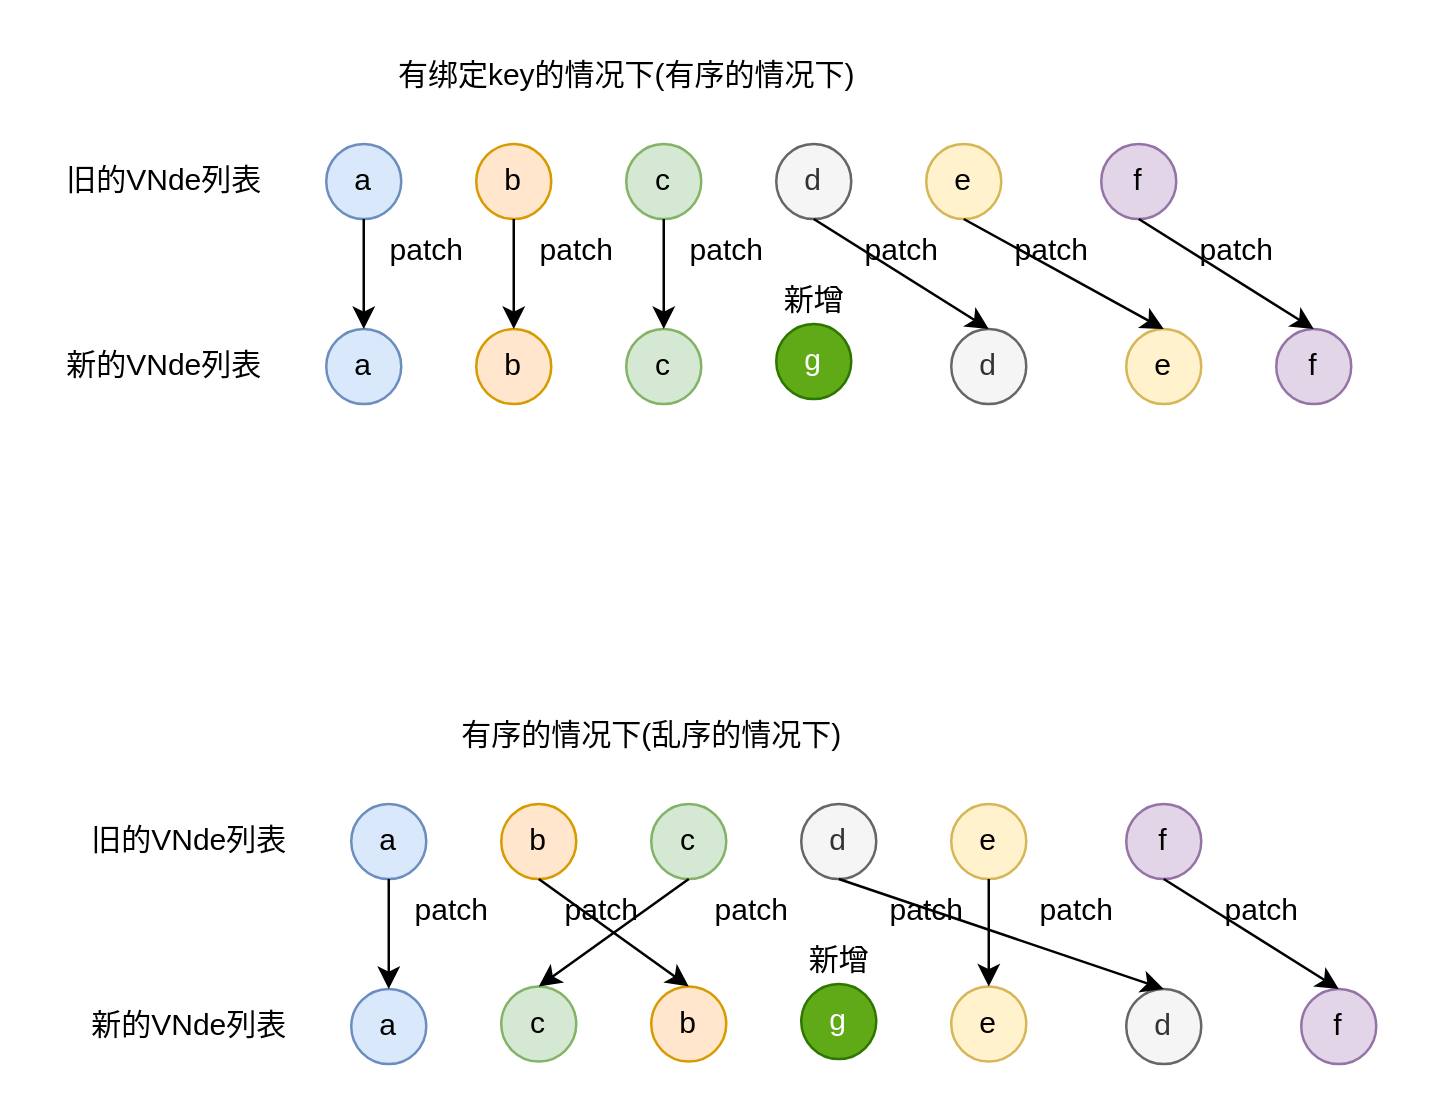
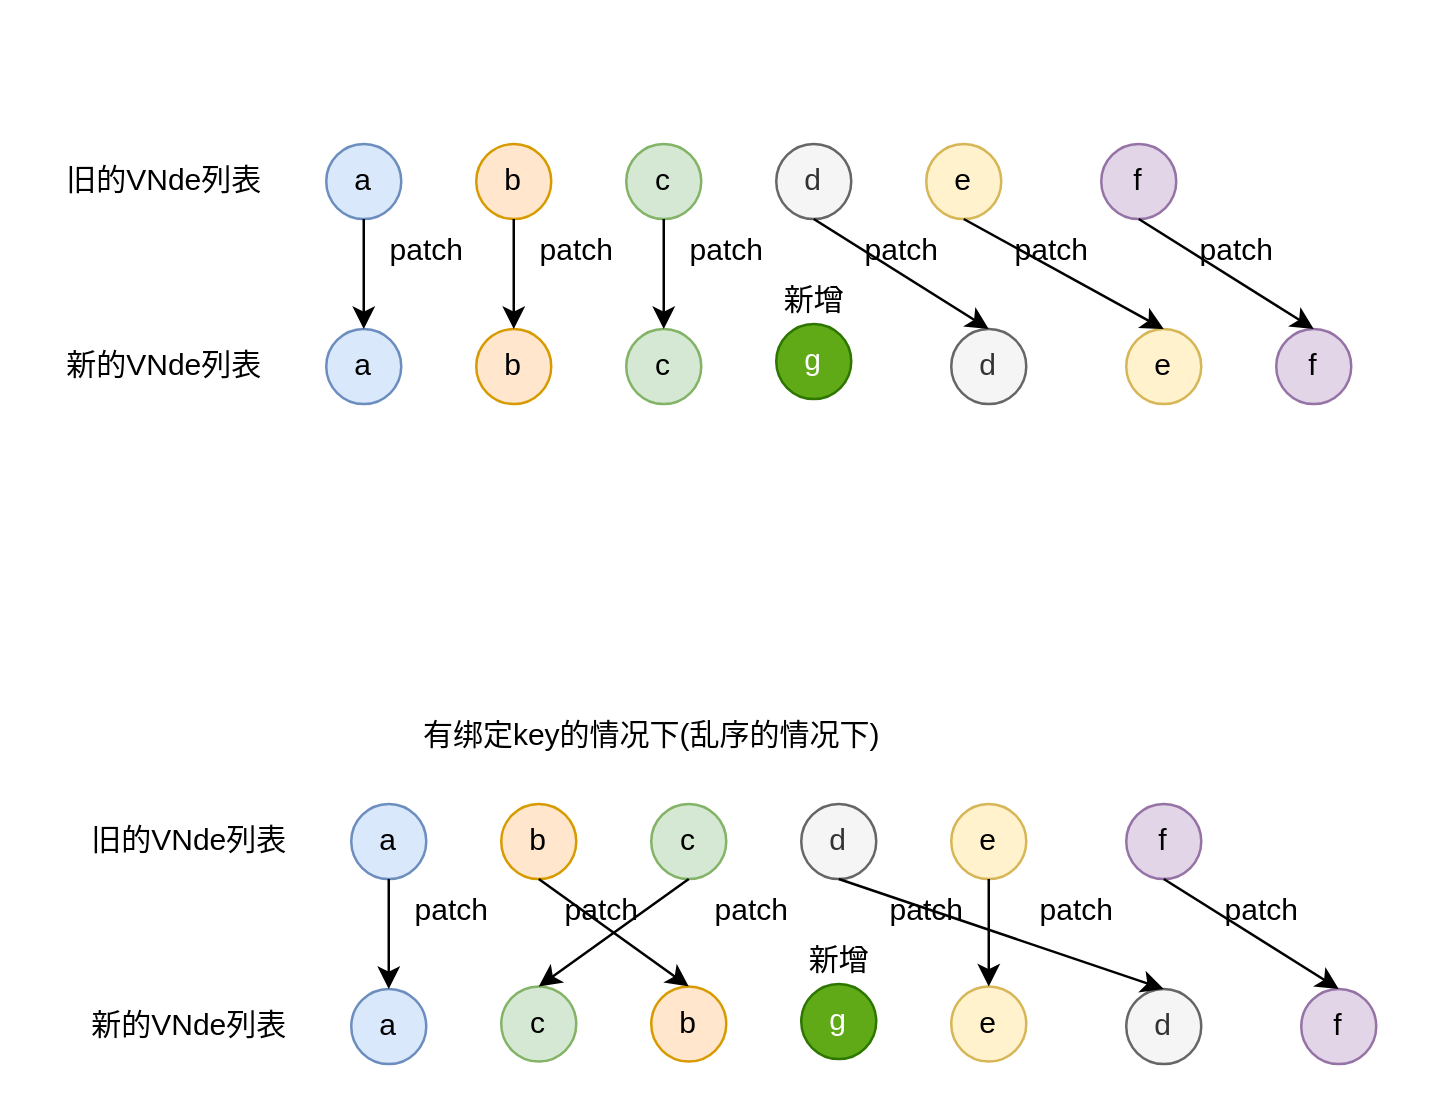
node "有绑定key的情况下(有序的情况下)": removed
node "有序的情况下(乱序的情况下)": label "有序的情况下(乱序的情况下)" -> "有绑定key的情况下(乱序的情况下)"
